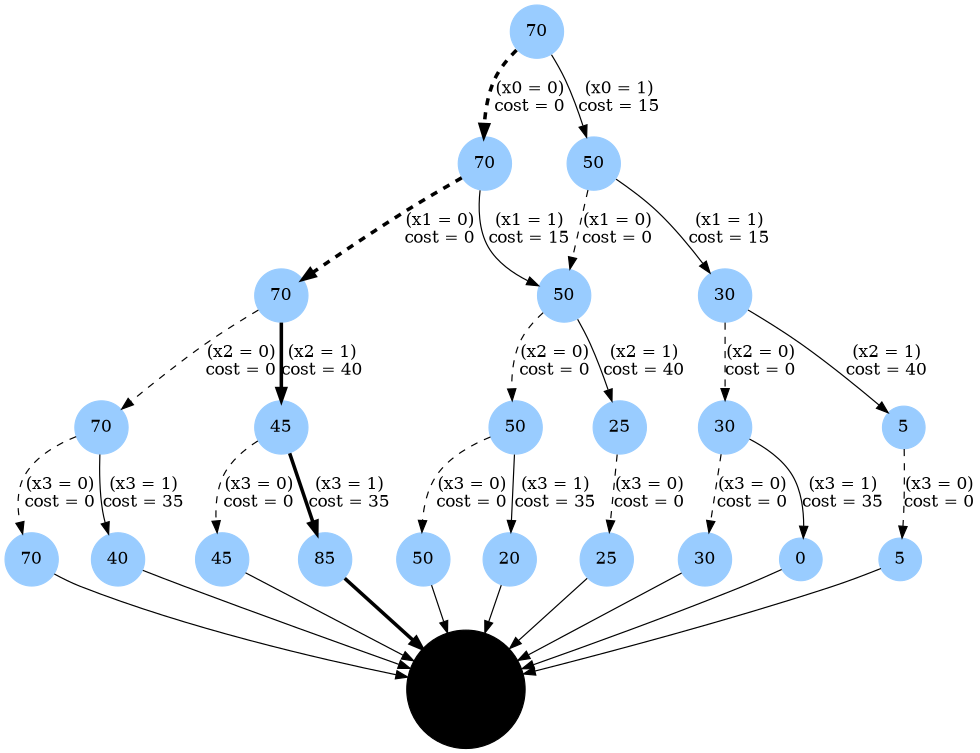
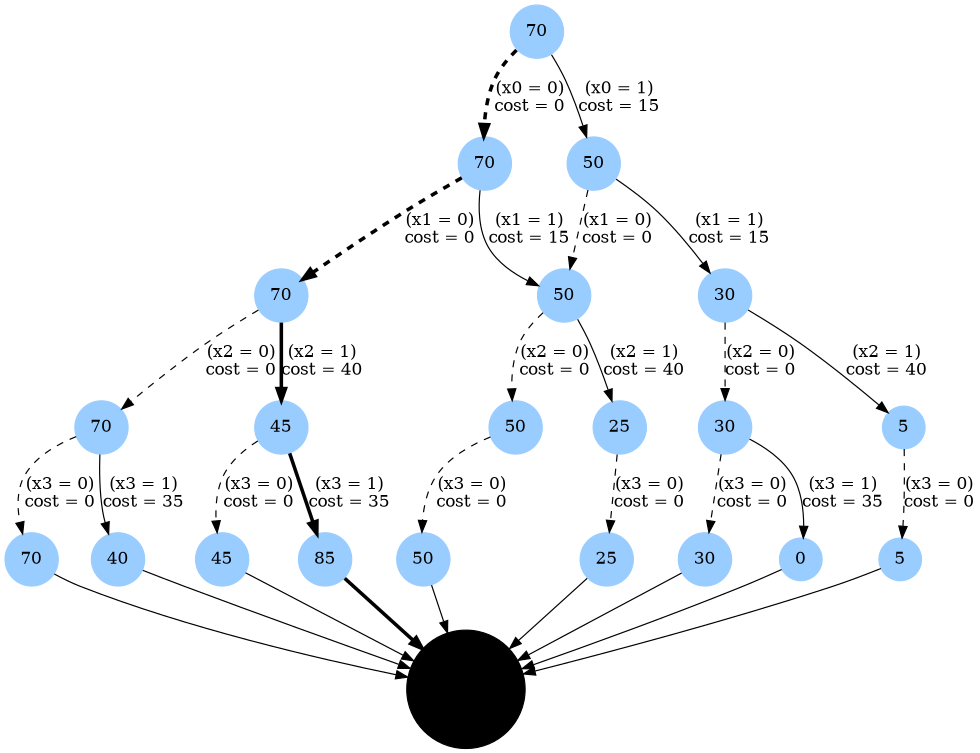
node "20": removed
